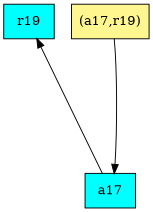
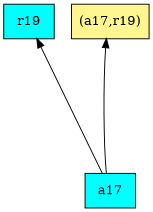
edge "(a17,r19)" -> "a17": reversed
